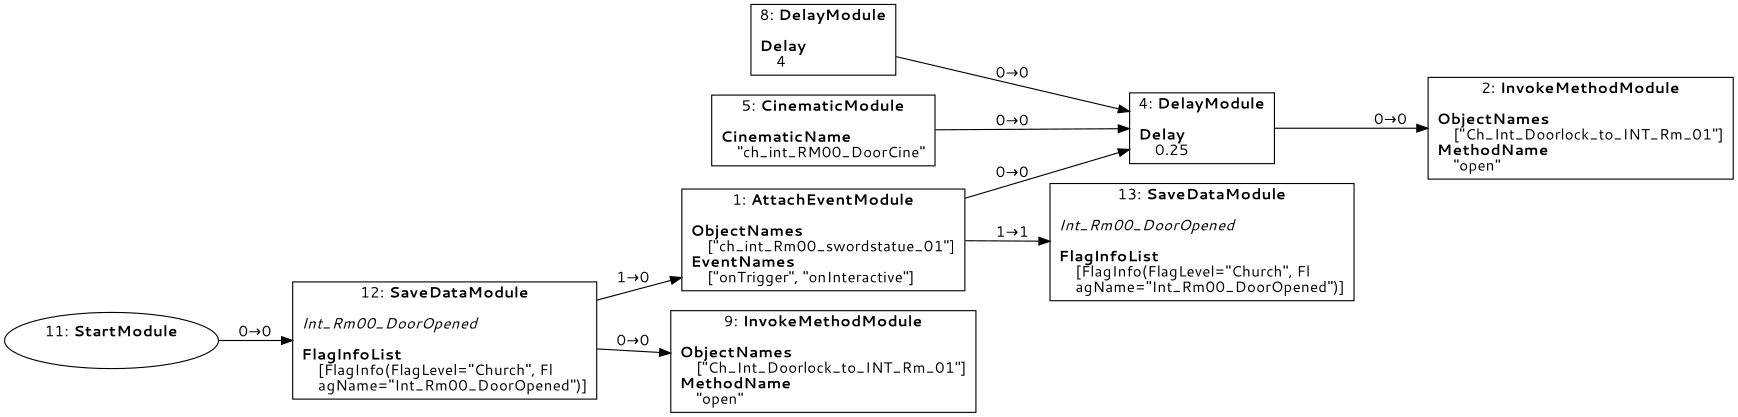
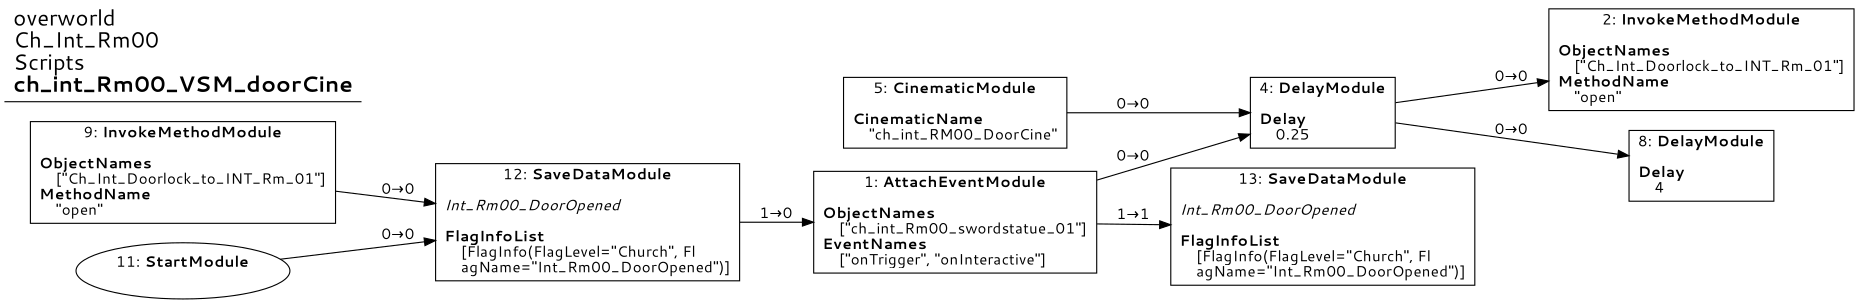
node "overworld": added
edge "8:" -> "4:": reversed
edge "12:" -> "9:": reversed
